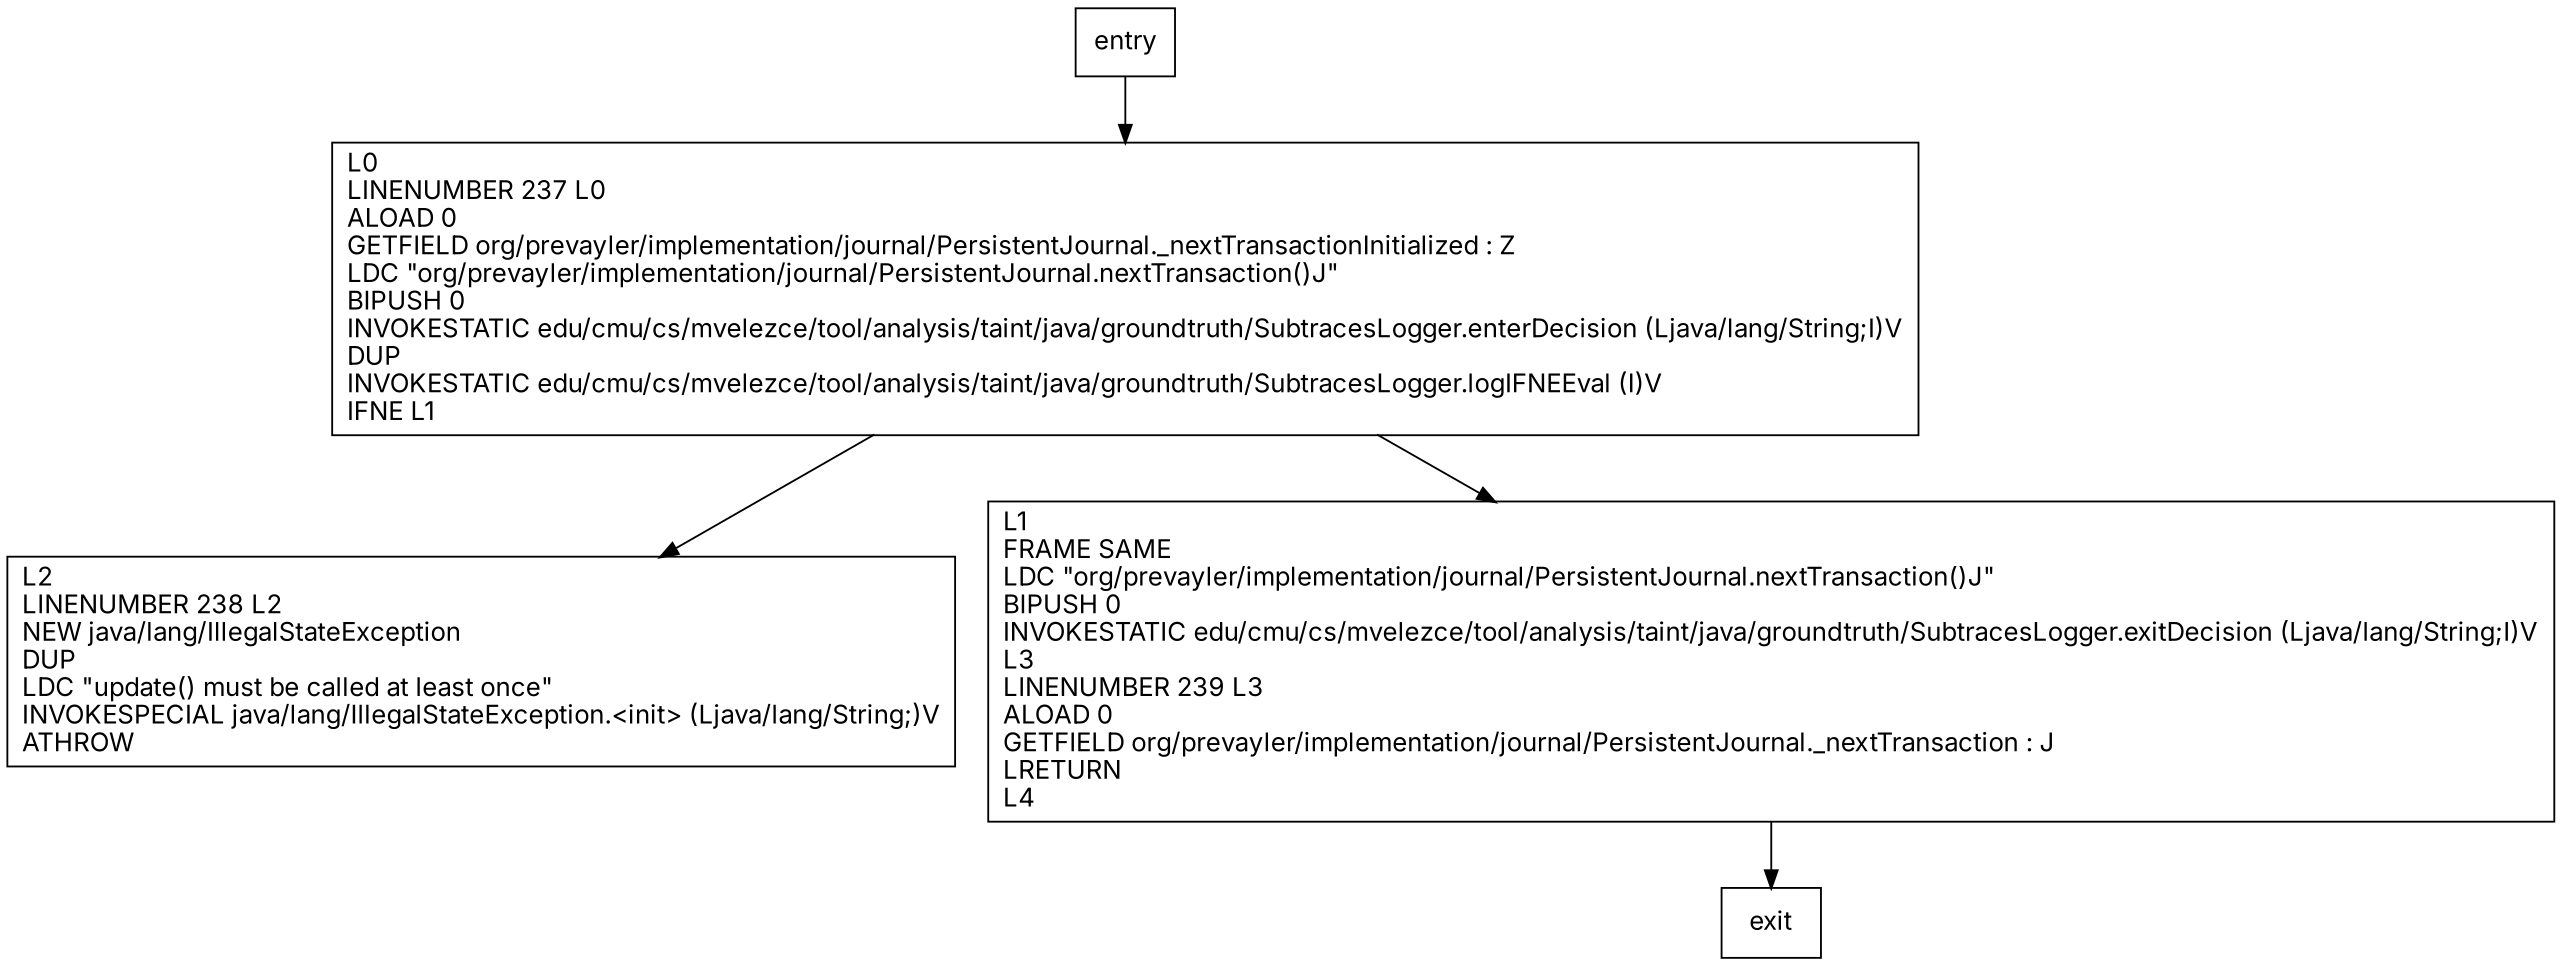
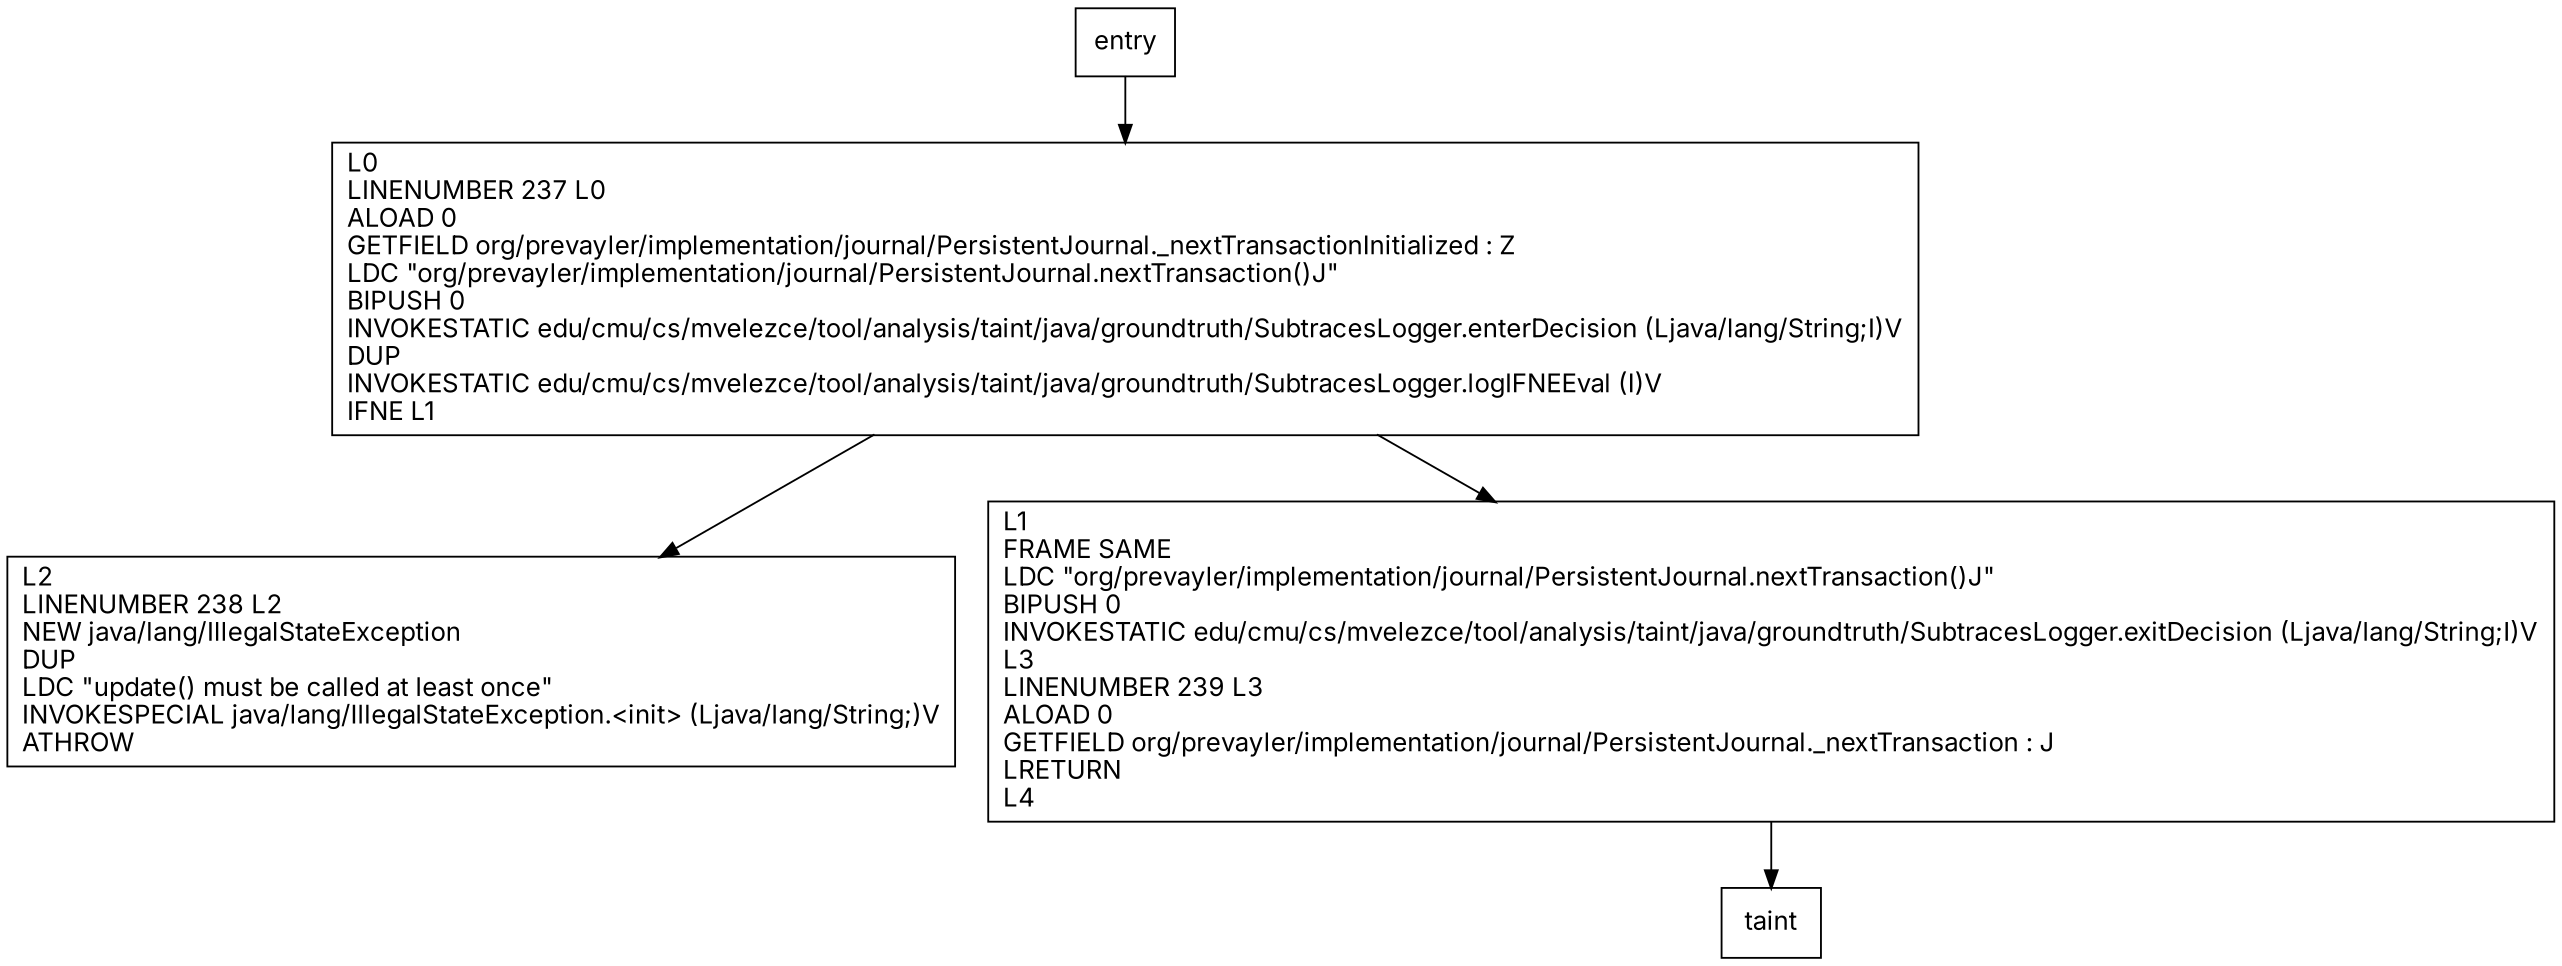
node "exit": label "exit" -> "taint"
